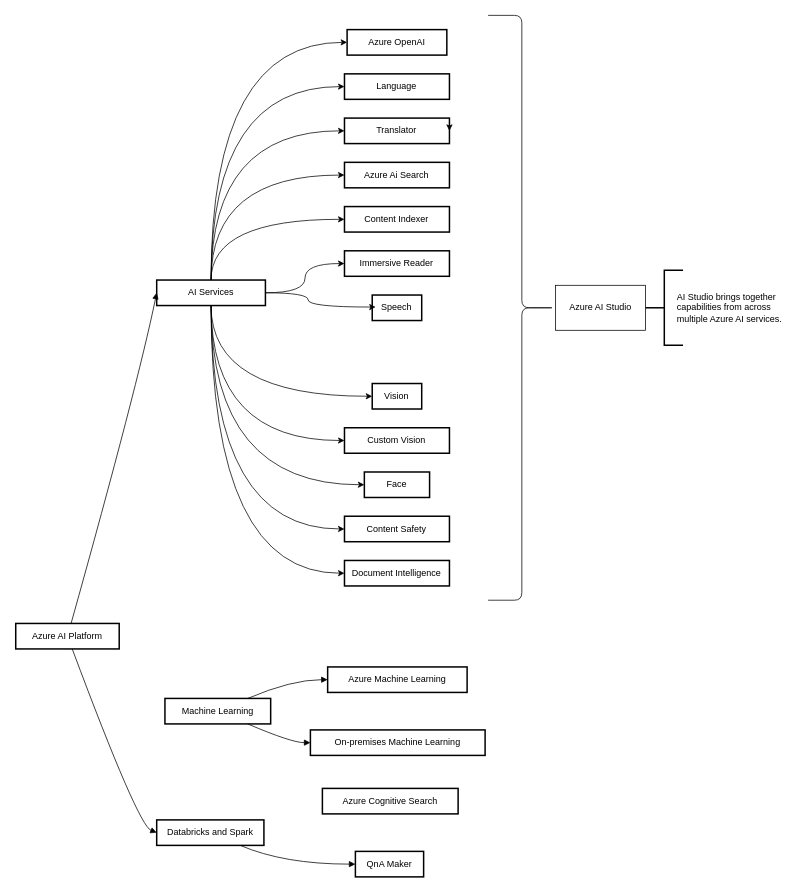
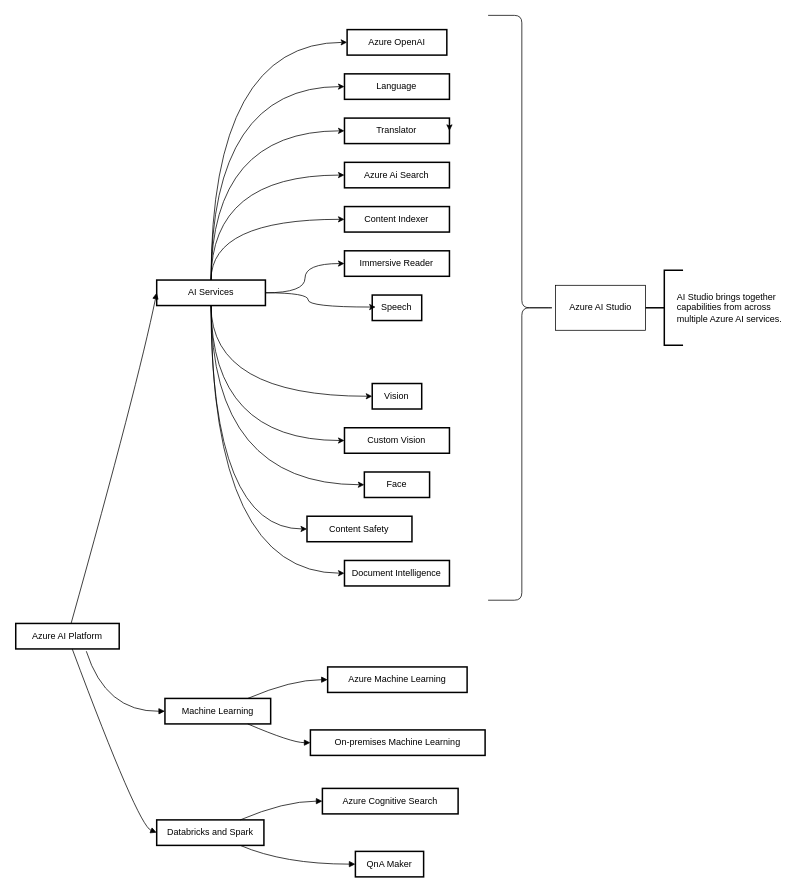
node "Content Safety": moved (397, 529) -> (359, 529)
edge "Azure AI Platform" -> "Machine Learning": added
edge "Databricks and Spark" -> "Azure Cognitive Search": added
